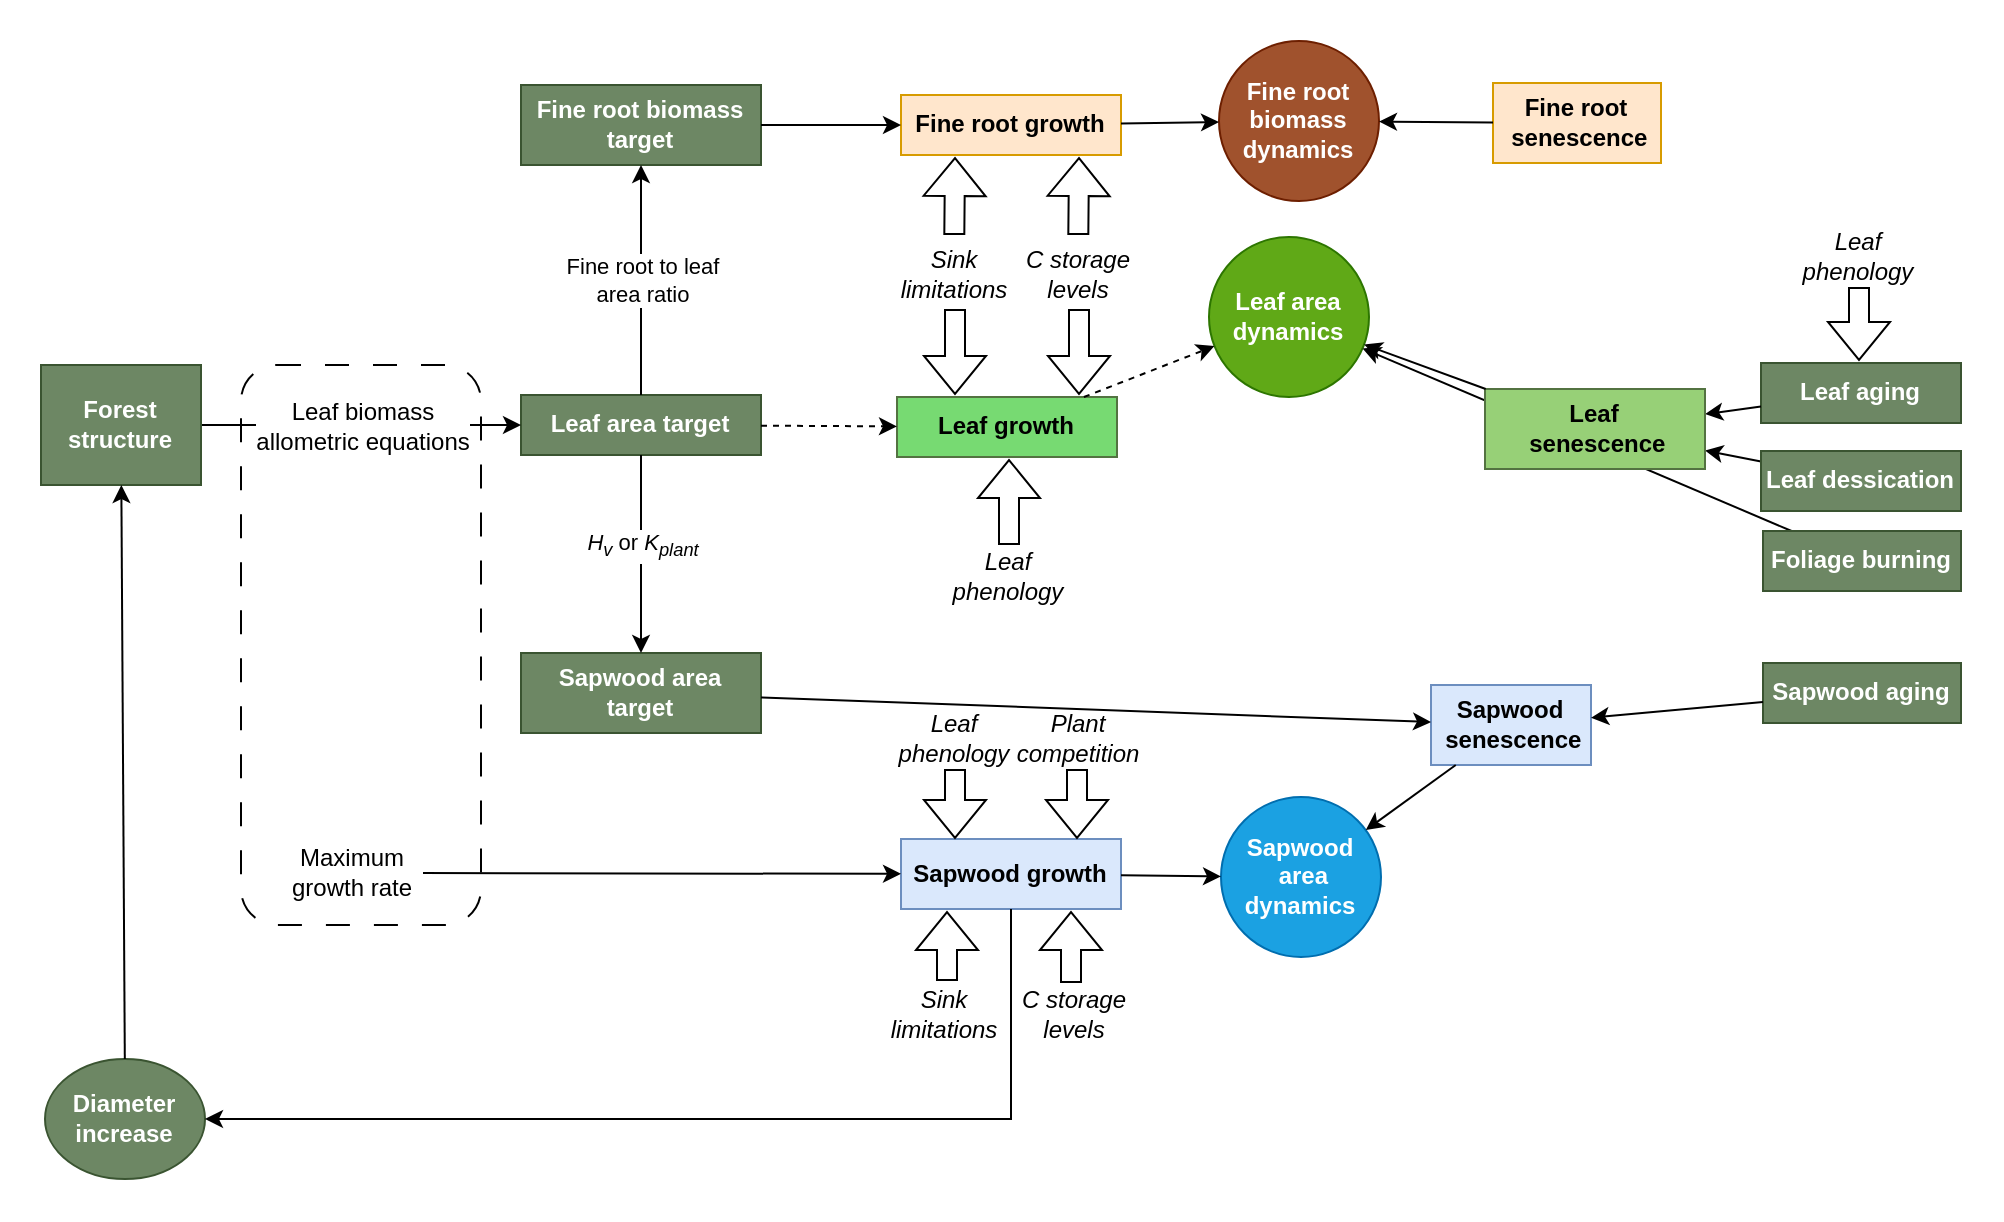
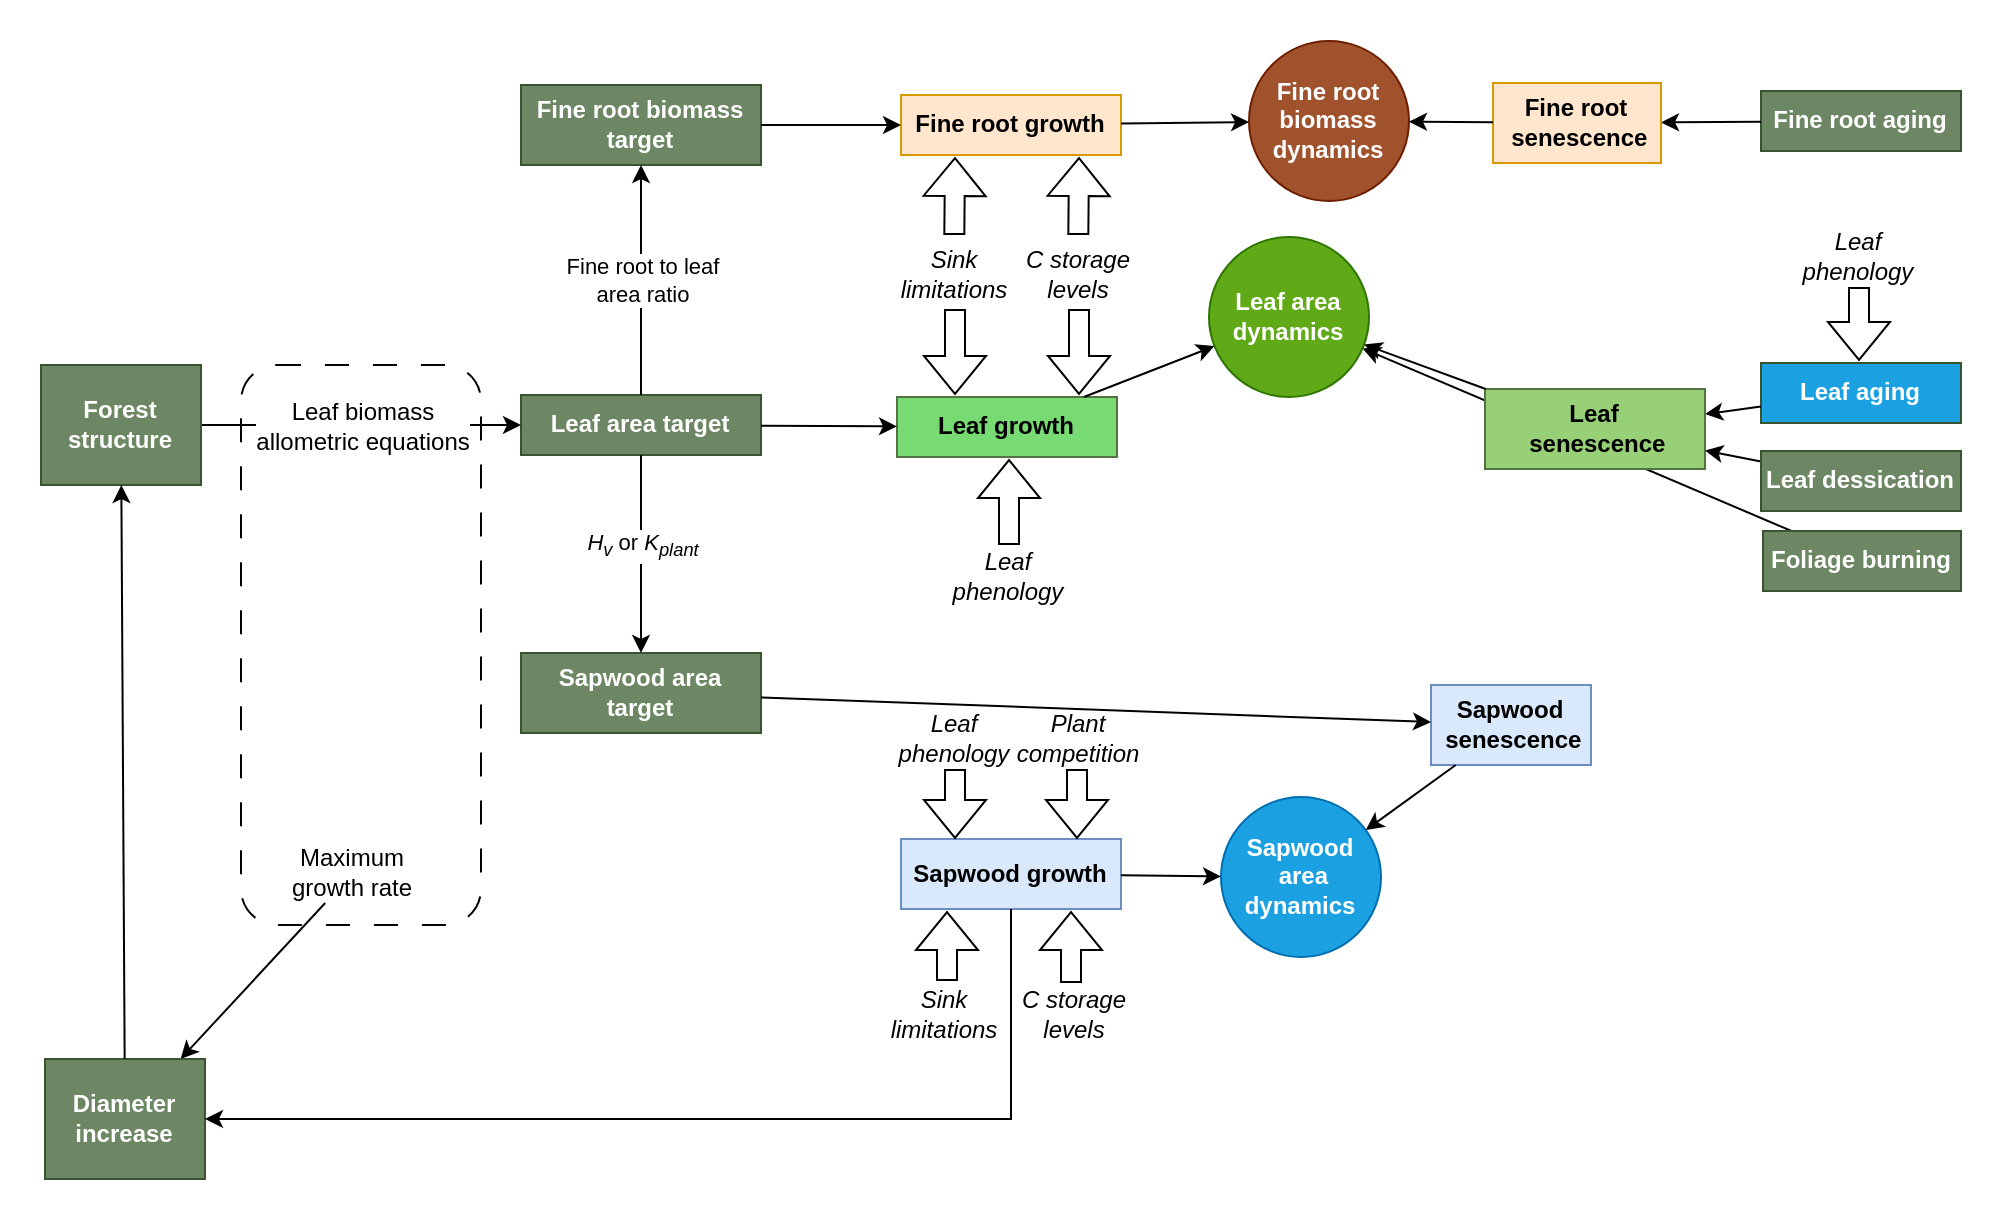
node "Fine root biomass dynamics": moved (1299, 121) -> (1329, 121)
node "Fine root aging": added
edge "Fine root aging" -> "Fine root senescence": added
edge "Leaf growth" -> "Leaf area dynamics": style dashed -> solid
node "Leaf aging": fillcolor #6d8764 -> #1ba1e2
edge "Leaf area target" -> "Leaf growth": style dashed -> solid
node "Sapwood aging": removed
edge "Sapwood aging" -> "Sapwood senescence": removed
edge "Maximum growth rate" -> "Sapwood growth": now "Maximum growth rate" -> "Diameter increase"
node "Diameter increase": shape ellipse -> rectangle
